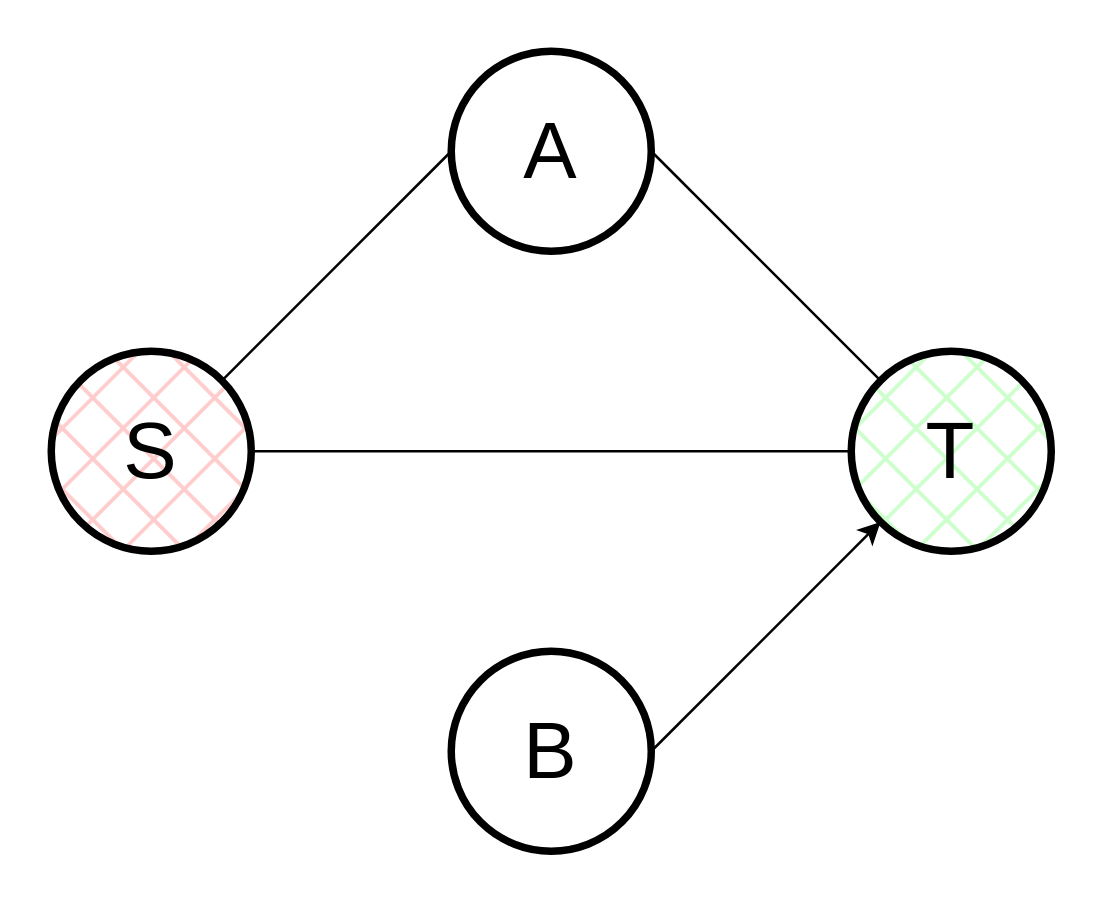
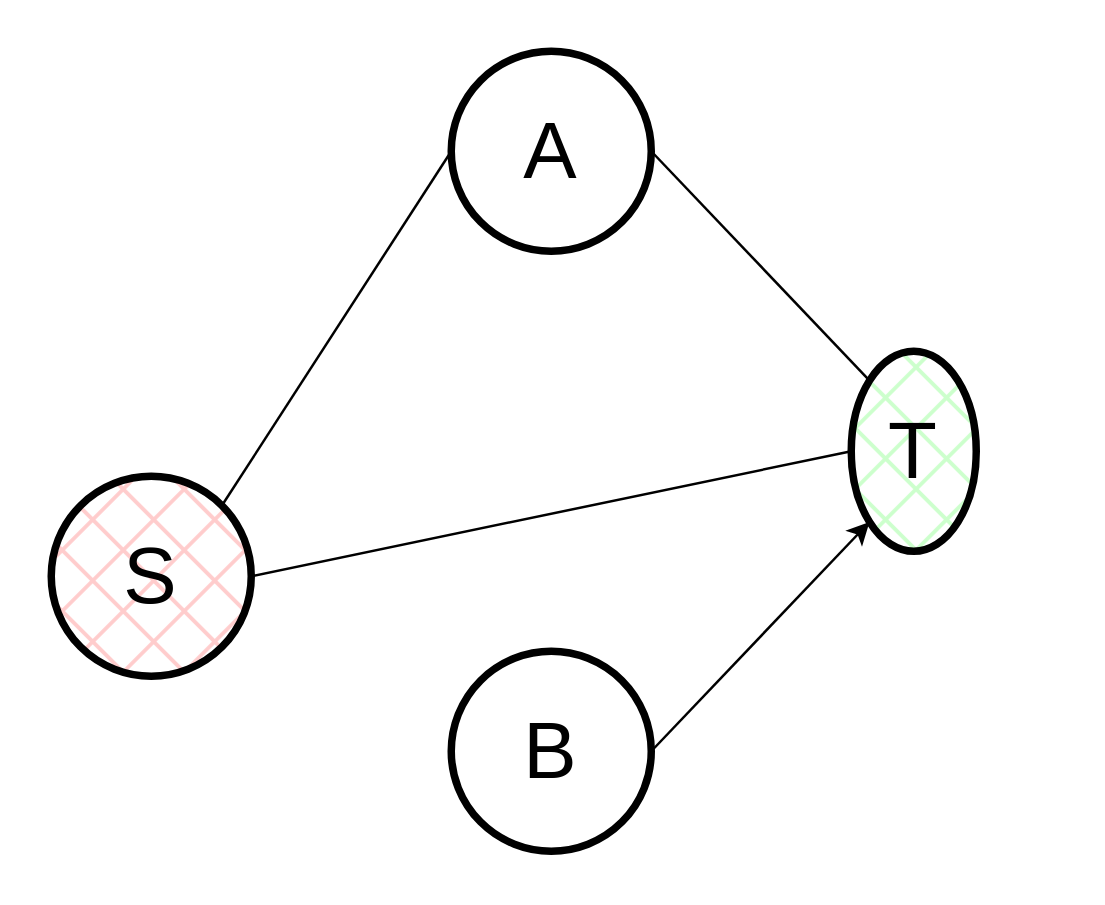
node "S": moved (151, 451) -> (151, 576)
node "T": size 200x200 -> 125x200
